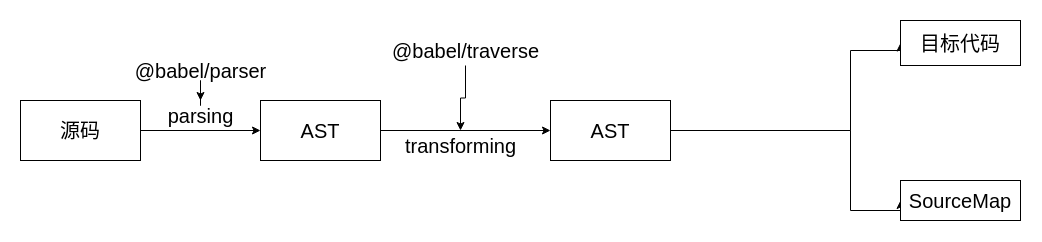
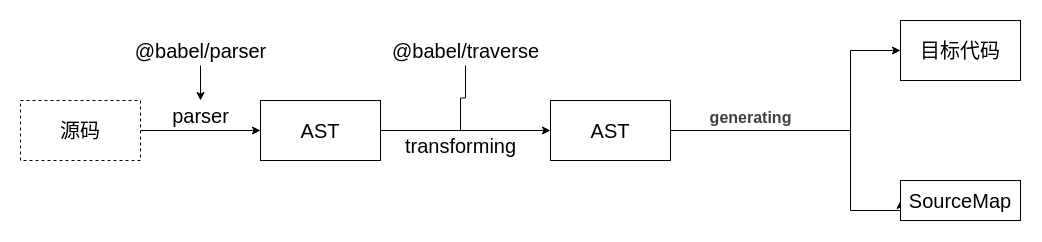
node "目标代码": size 120x45 -> 120x60
node "@babel/parser": moved (201, 71) -> (201, 51)
node "parsing": label "parsing" -> "parser"
node "generating": added
edge "@babel/traverse" -> "transforming": arrowhead classic -> none
node "源码": style solid -> dashed
